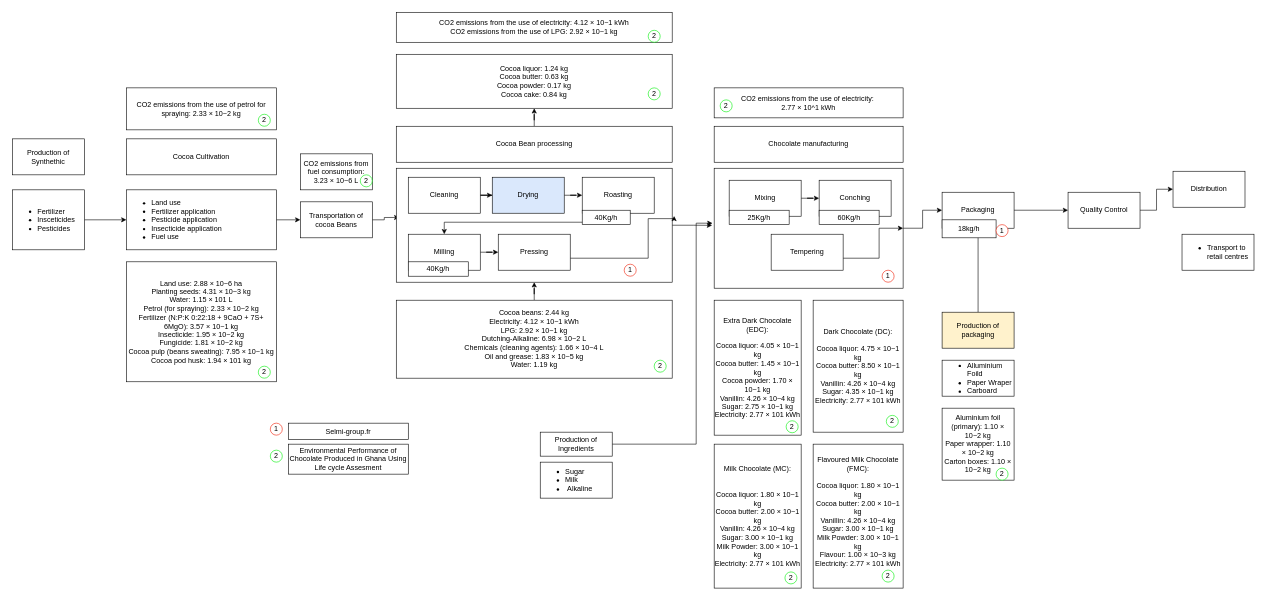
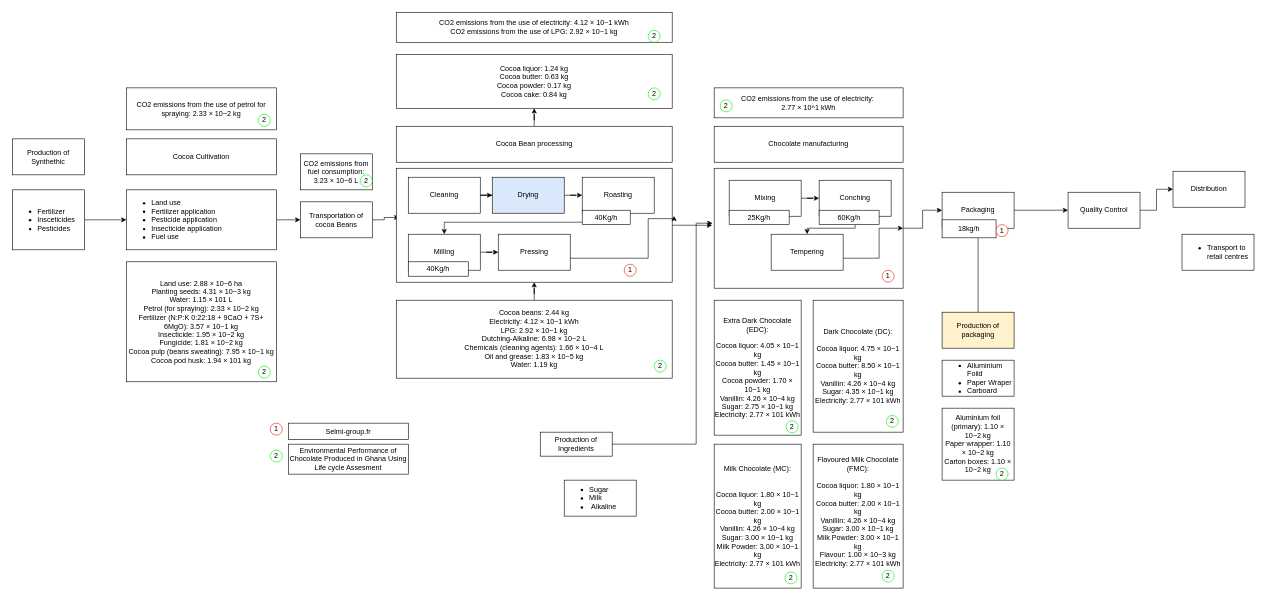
edge "Conching" -> "Tempering": added
node "Sugar Milk Alkaline": moved (576, 480) -> (600, 498)
